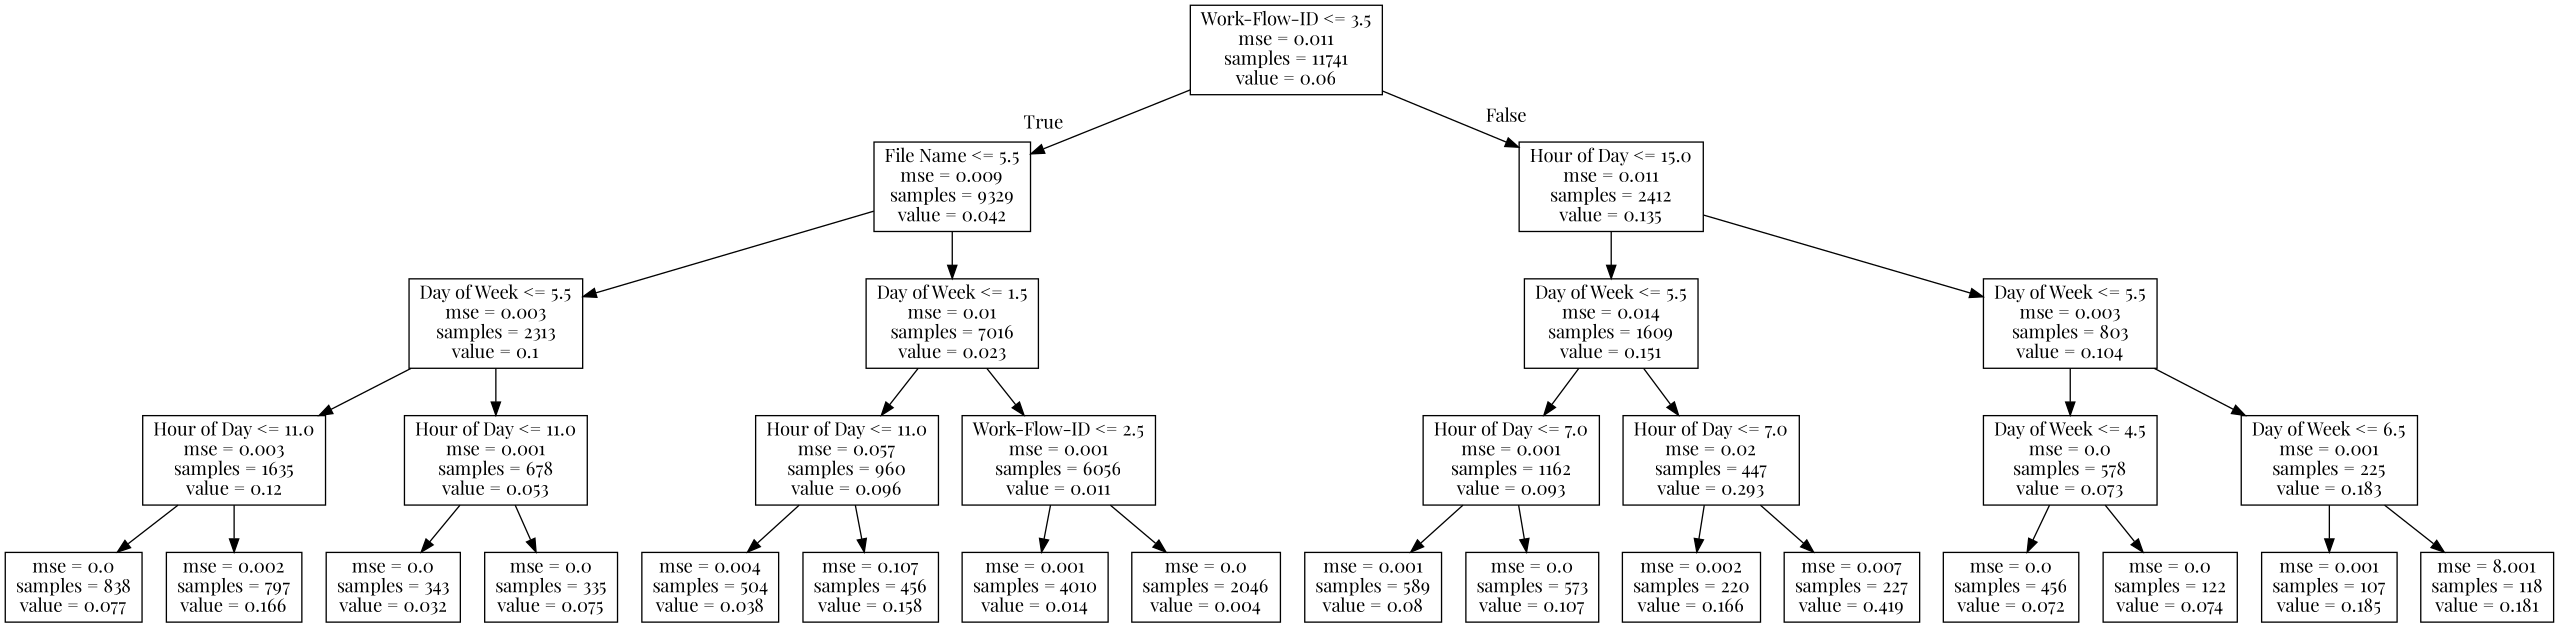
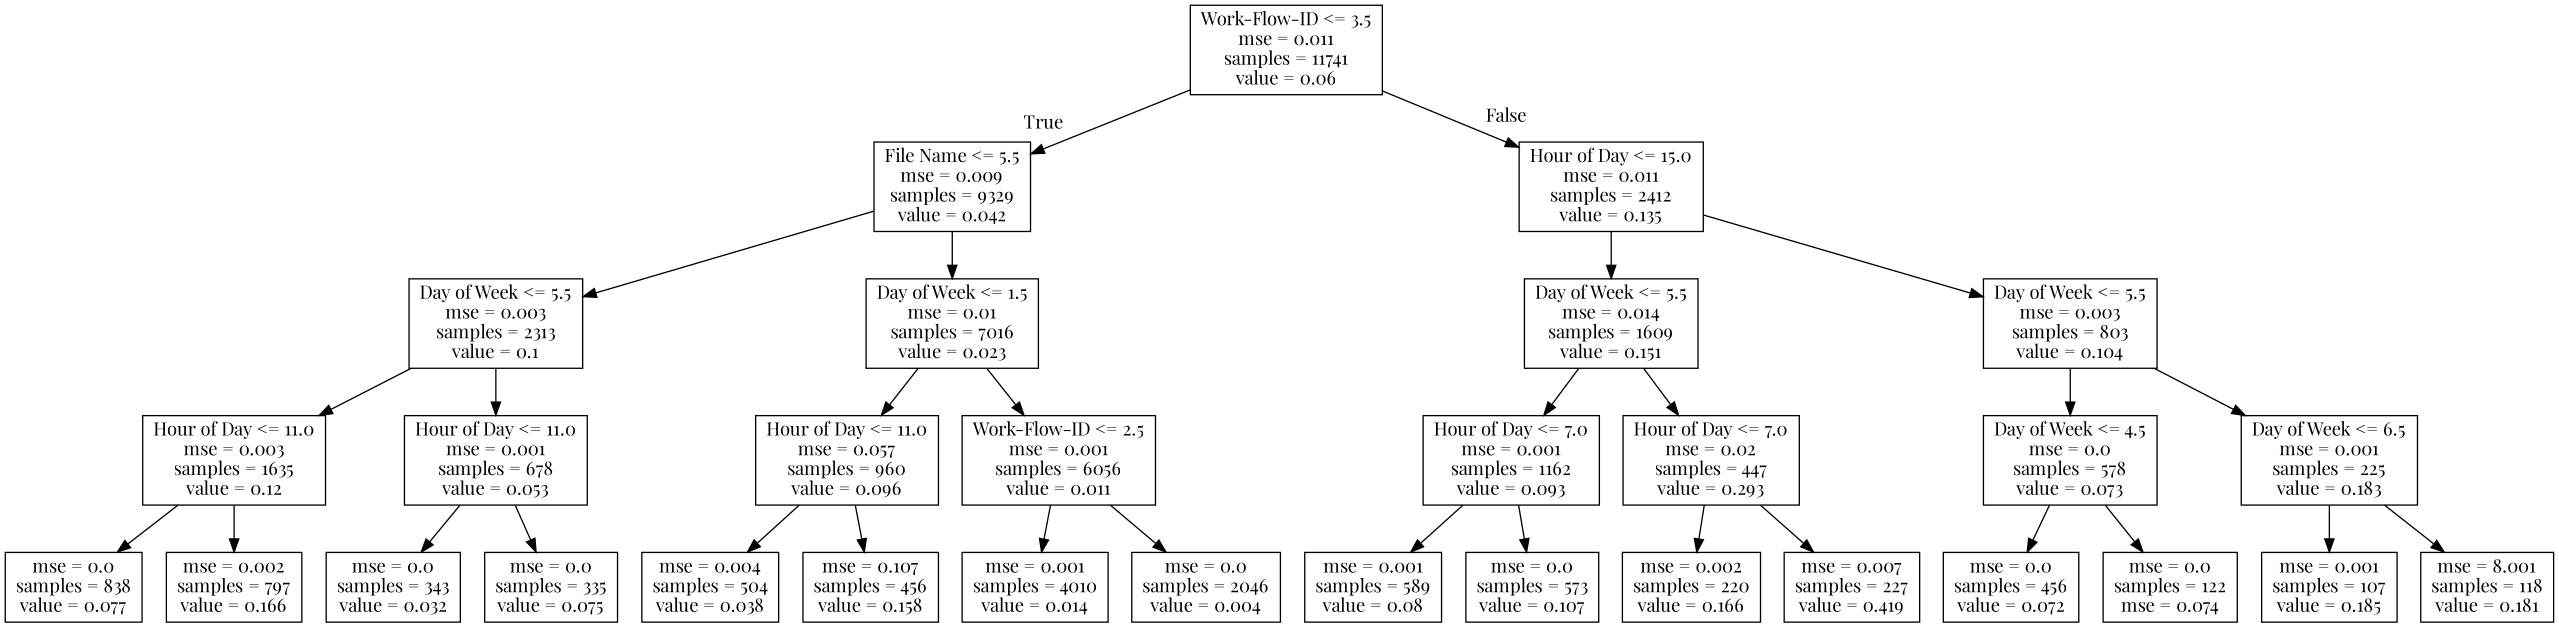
node "mse = 0.0 samples = 122 value = 0.074": label "mse = 0.0 samples = 122 value = 0.074" -> "mse = 0.0 samples = 122 mse = 0.074"
